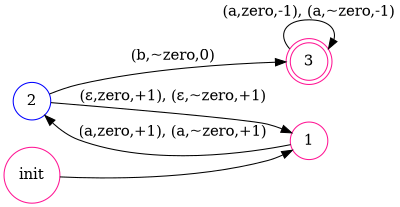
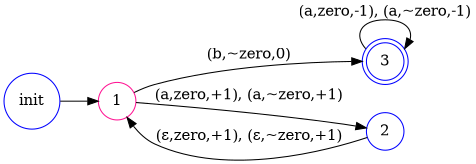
node "3": color deeppink -> blue
edge "2" -> "3": now "1" -> "3"
node "init": color deeppink -> blue
